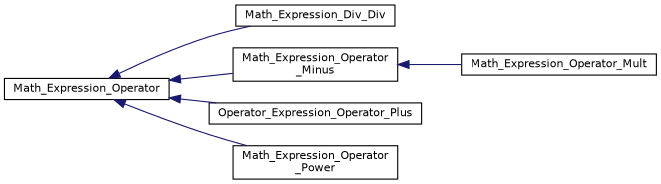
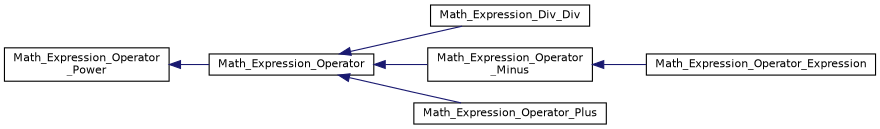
node "Math_Expression_Operator_Mult": label "Math_Expression_Operator_Mult" -> "Math_Expression_Operator_Expression"
node "Operator_Expression_Operator_Plus": label "Operator_Expression_Operator_Plus" -> "Math_Expression_Operator_Plus"
edge "Math_Expression_Operator _Power" -> "Math_Expression_Operator": reversed
